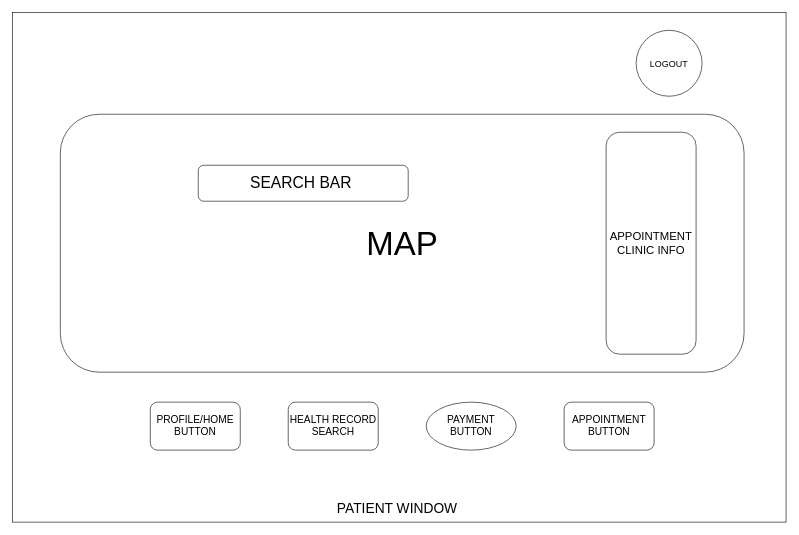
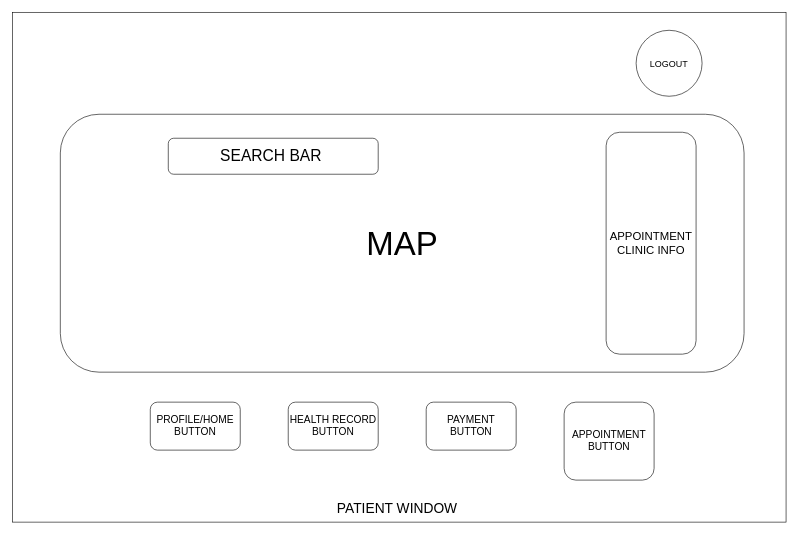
node "SEARCH BAR": moved (303, 183) -> (273, 156)
node "HEALTH RECORD SEARCH": label "HEALTH RECORD SEARCH" -> "HEALTH RECORD BUTTON"
node "PAYMENT BUTTON": shape ellipse -> rounded rectangle
node "APPOINTMENT BUTTON": size 90x48 -> 90x78
